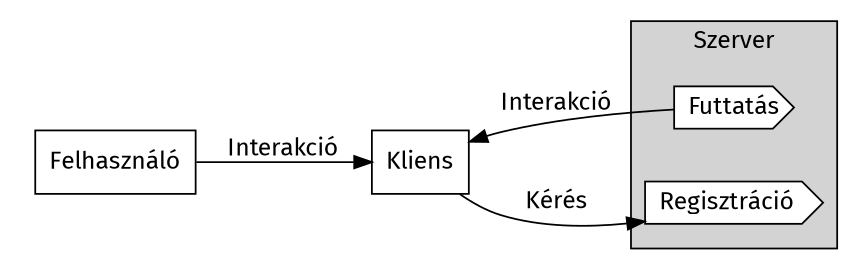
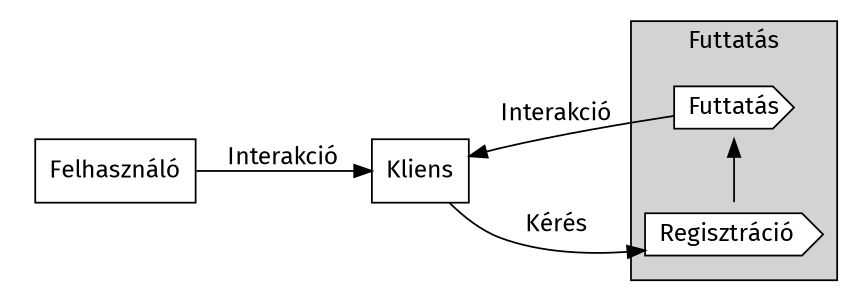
cluster "Szerver": label "Szerver" -> "Futtatás"
edge "Regisztráció" -> "Futtatás": added
